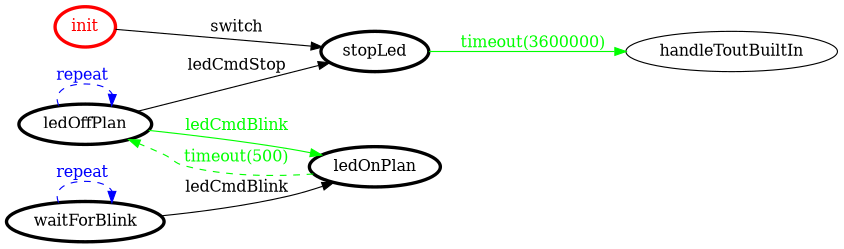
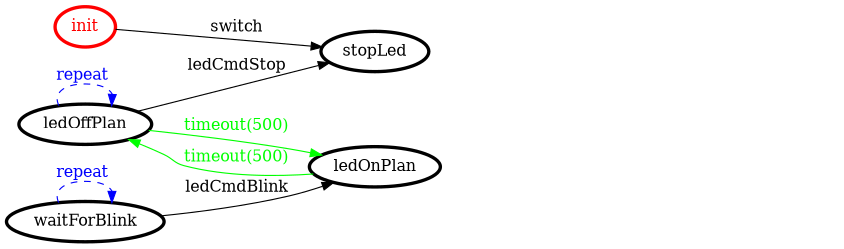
node "handleToutBuiltIn": removed
edge "ledOffPlan" -> "ledOnPlan": label "ledCmdBlink" -> "timeout(500)"
edge "ledOnPlan" -> "ledOffPlan": style dashed -> solid
